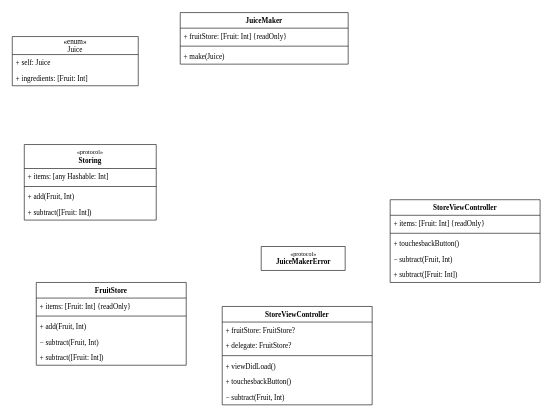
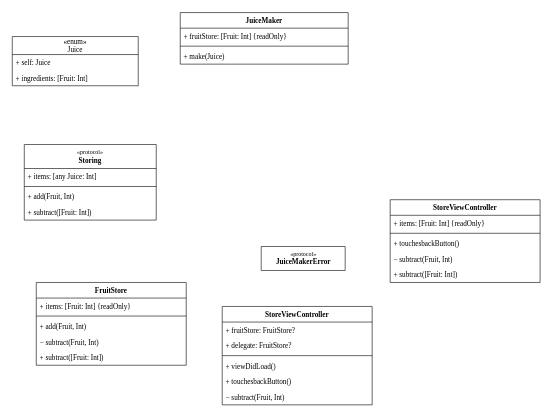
node "+ items: [any Hashable: Int]": label "+ items: [any Hashable: Int]" -> "+ items: [any Juice: Int]"
